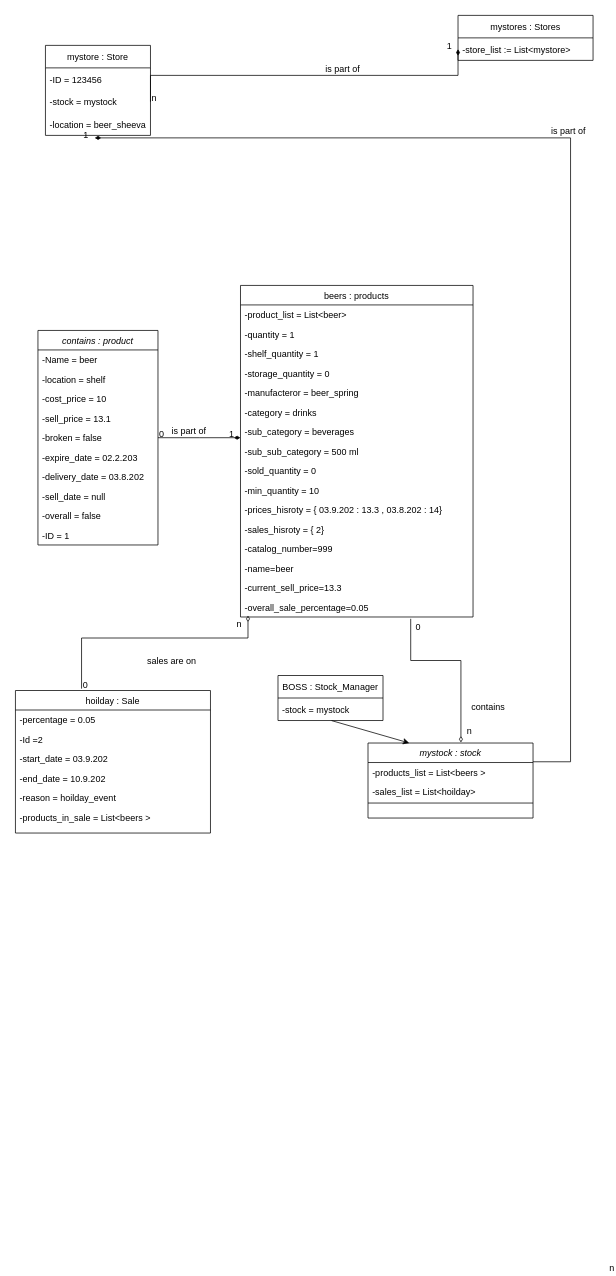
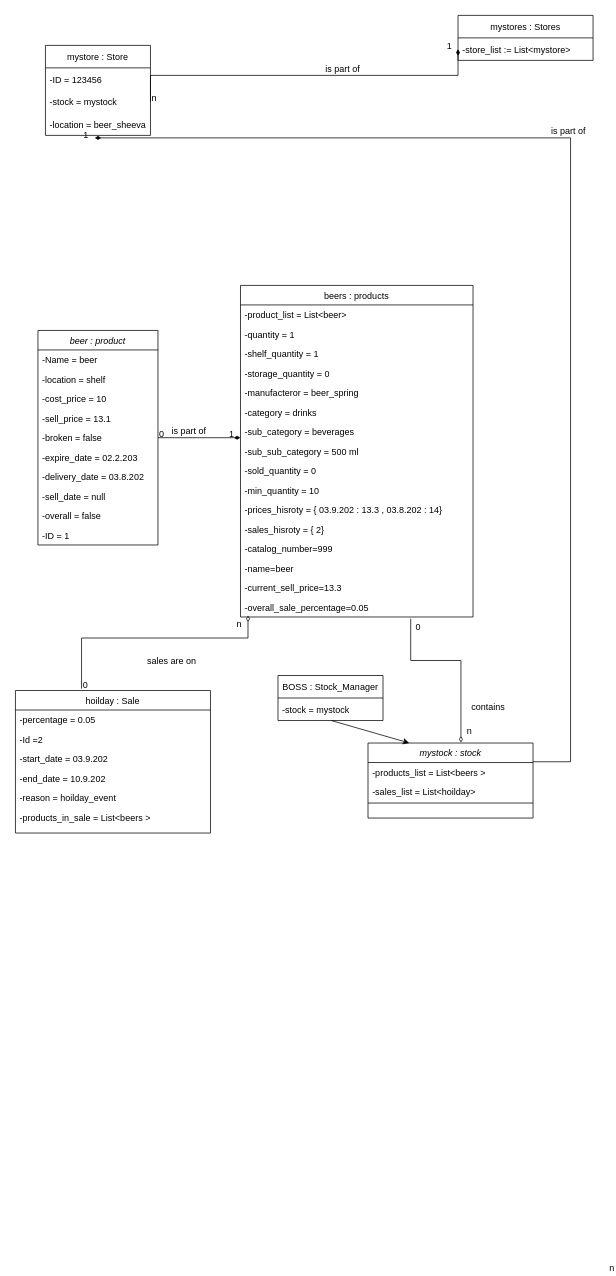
node "contains : product": label "contains : product" -> "beer : product"
